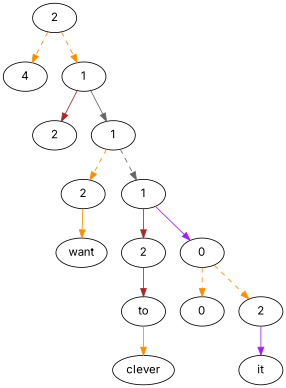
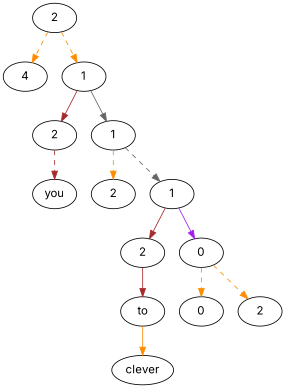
node "you": added
node "want": removed
node "it": removed
